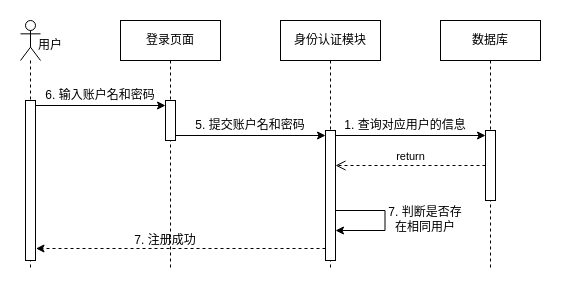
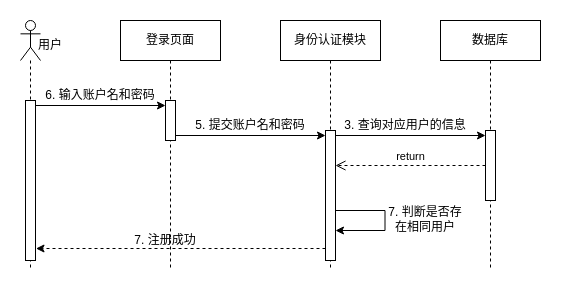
node "1. 查询对应用户的信息": label "1. 查询对应用户的信息" -> "3. 查询对应用户的信息"
